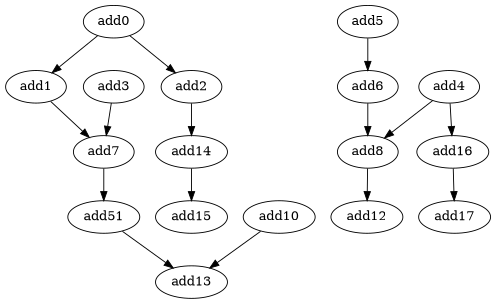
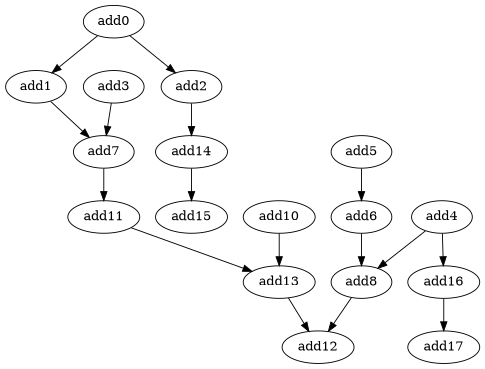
node "add51": label "add51" -> "add11"
edge "add13" -> "add12": added
